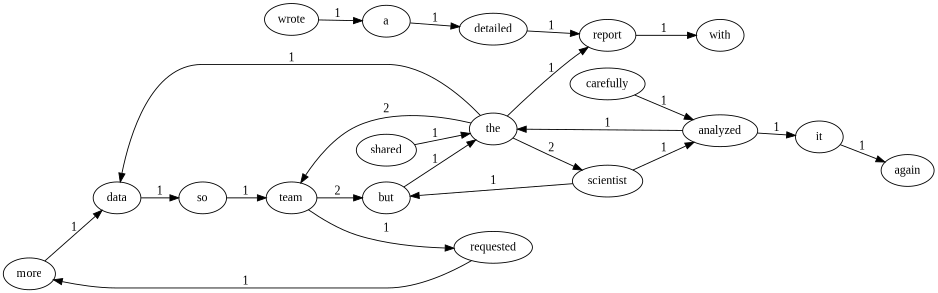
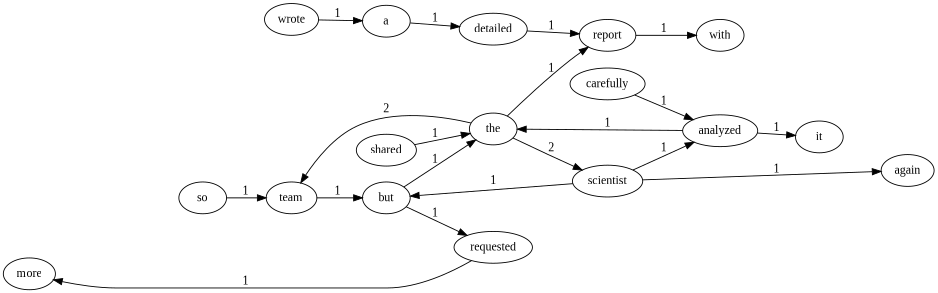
edge "it" -> "again": now "scientist" -> "again"
edge "team" -> "but": label "2" -> "1"
node "data": removed
edge "team" -> "requested": now "but" -> "requested"
